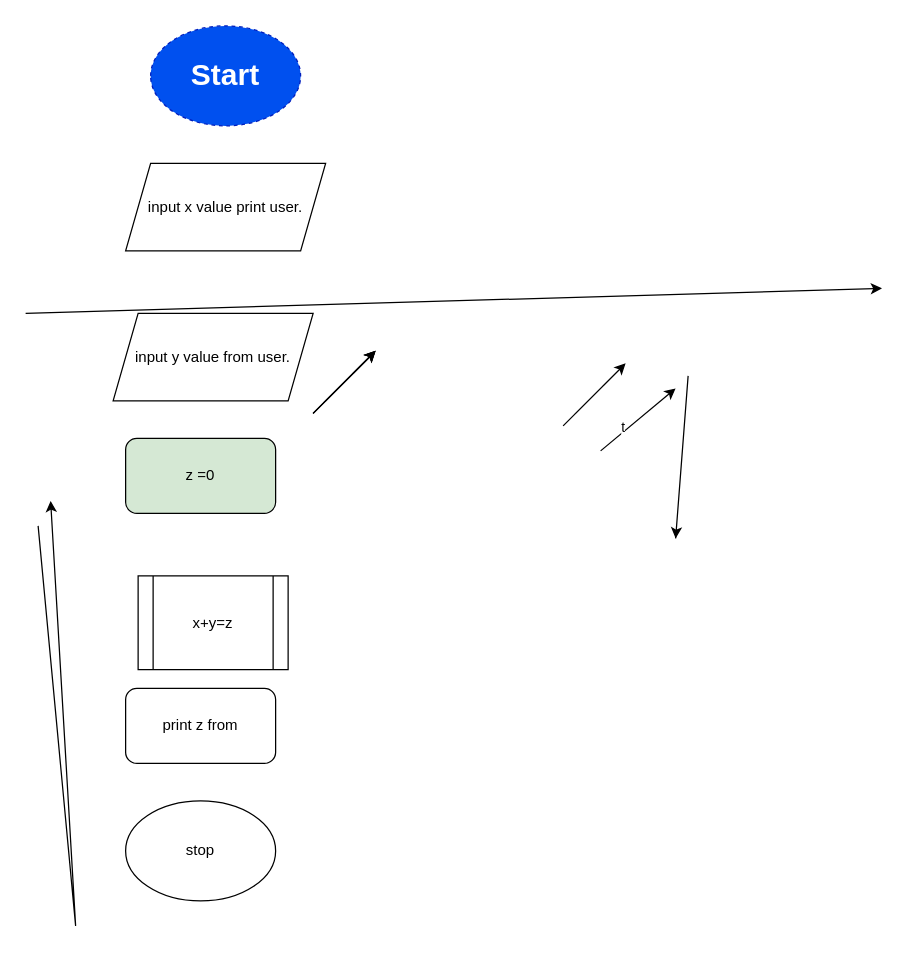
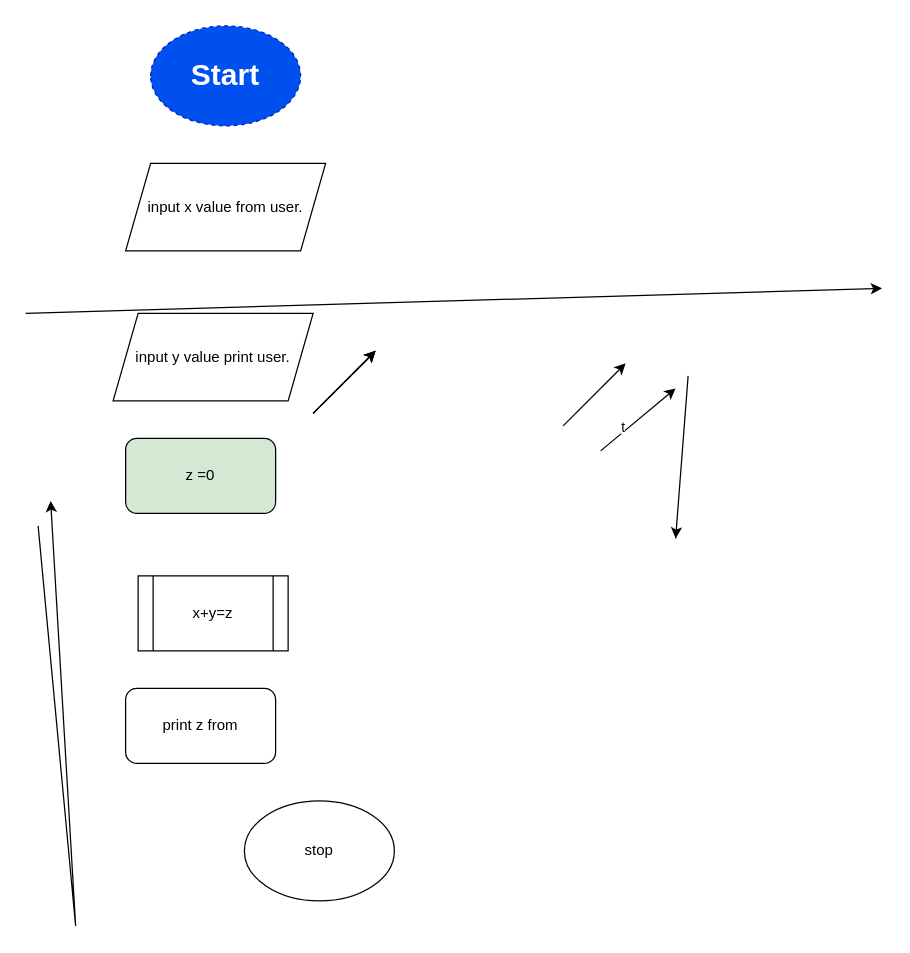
node "input x value print user.": label "input x value print user." -> "input x value from user."
node "input y value from user.": label "input y value from user." -> "input y value print user."
node "x+y=z": size 150x94 -> 150x75
node "stop": moved (201, 851) -> (319, 851)
